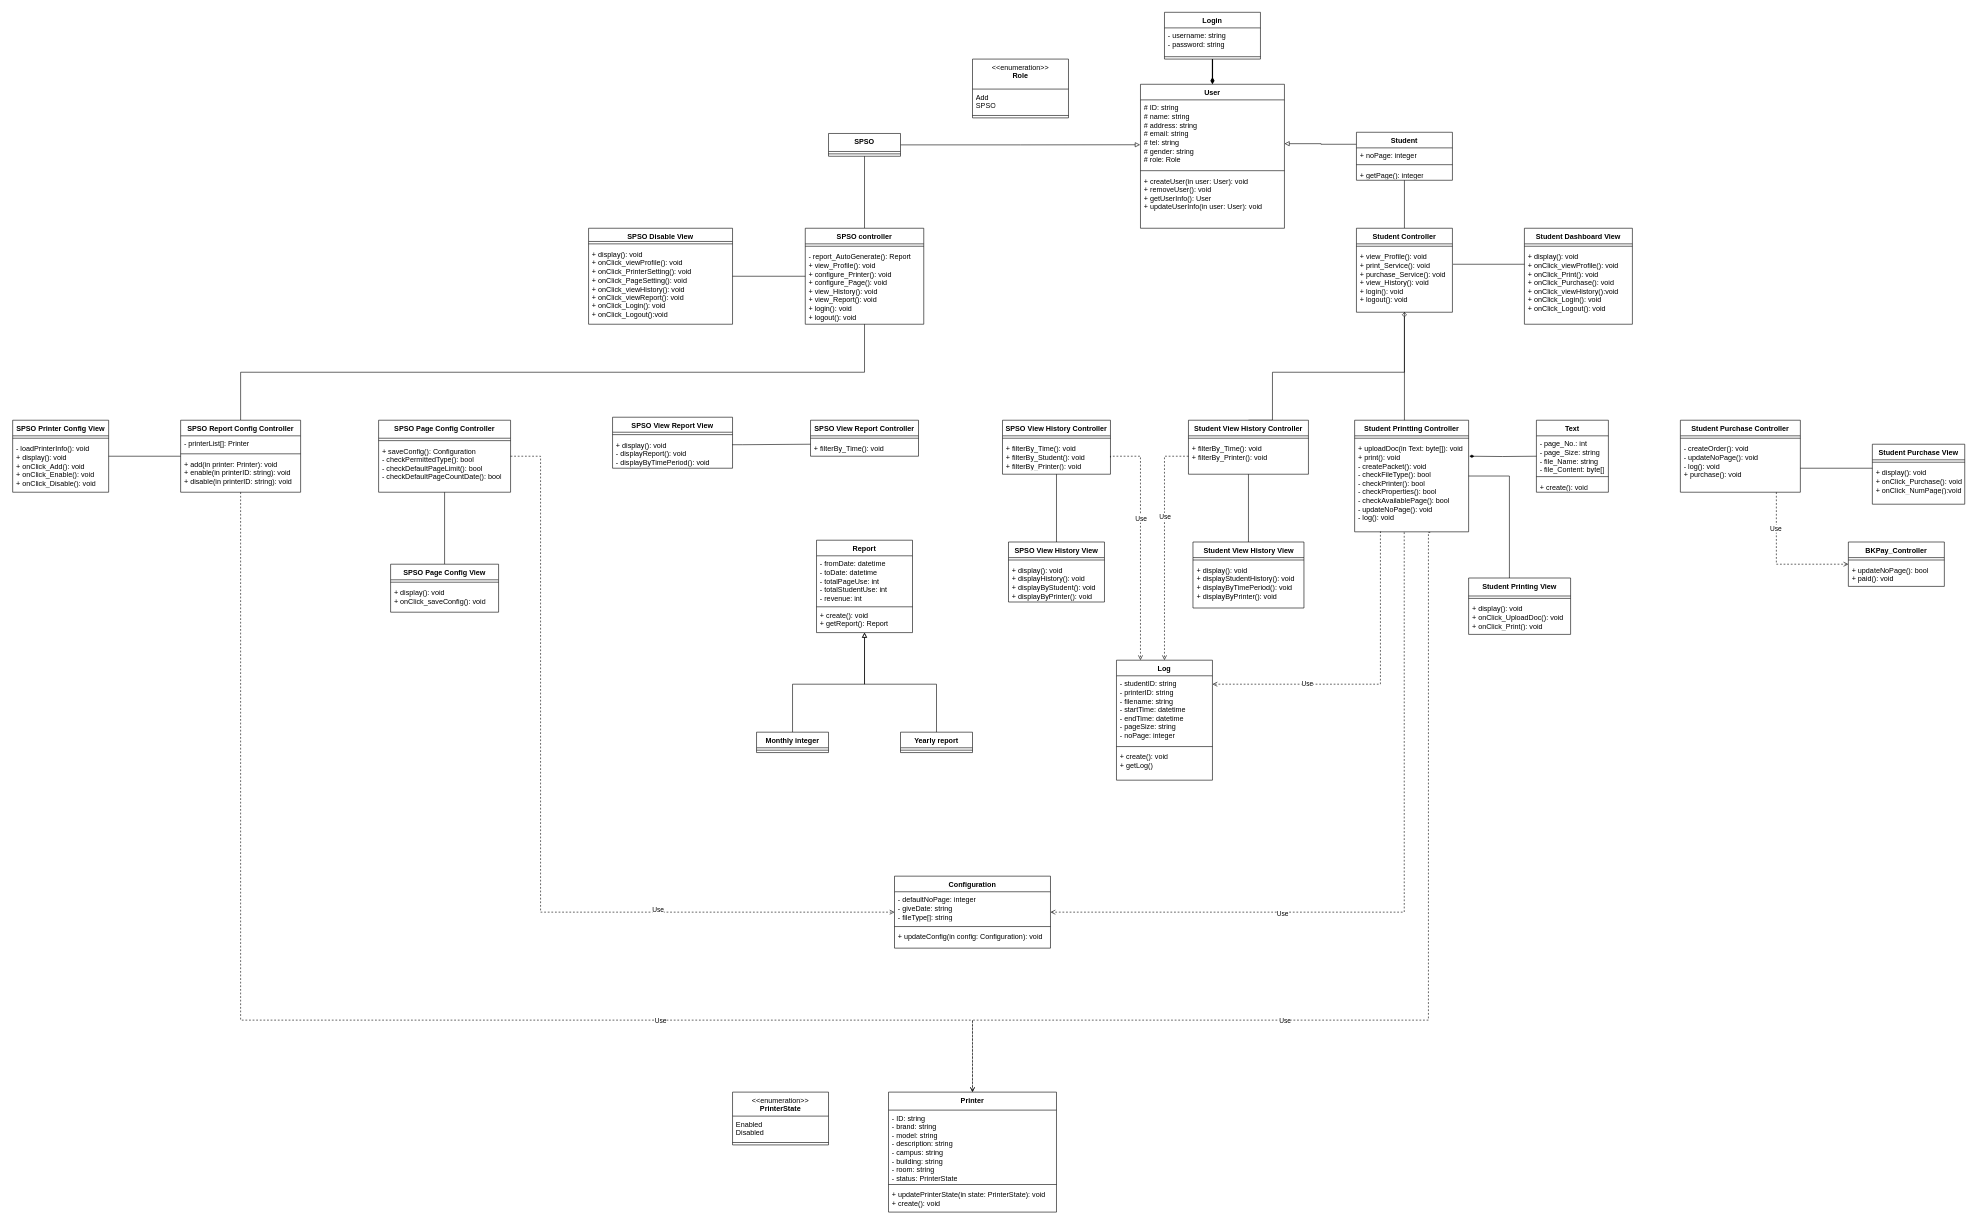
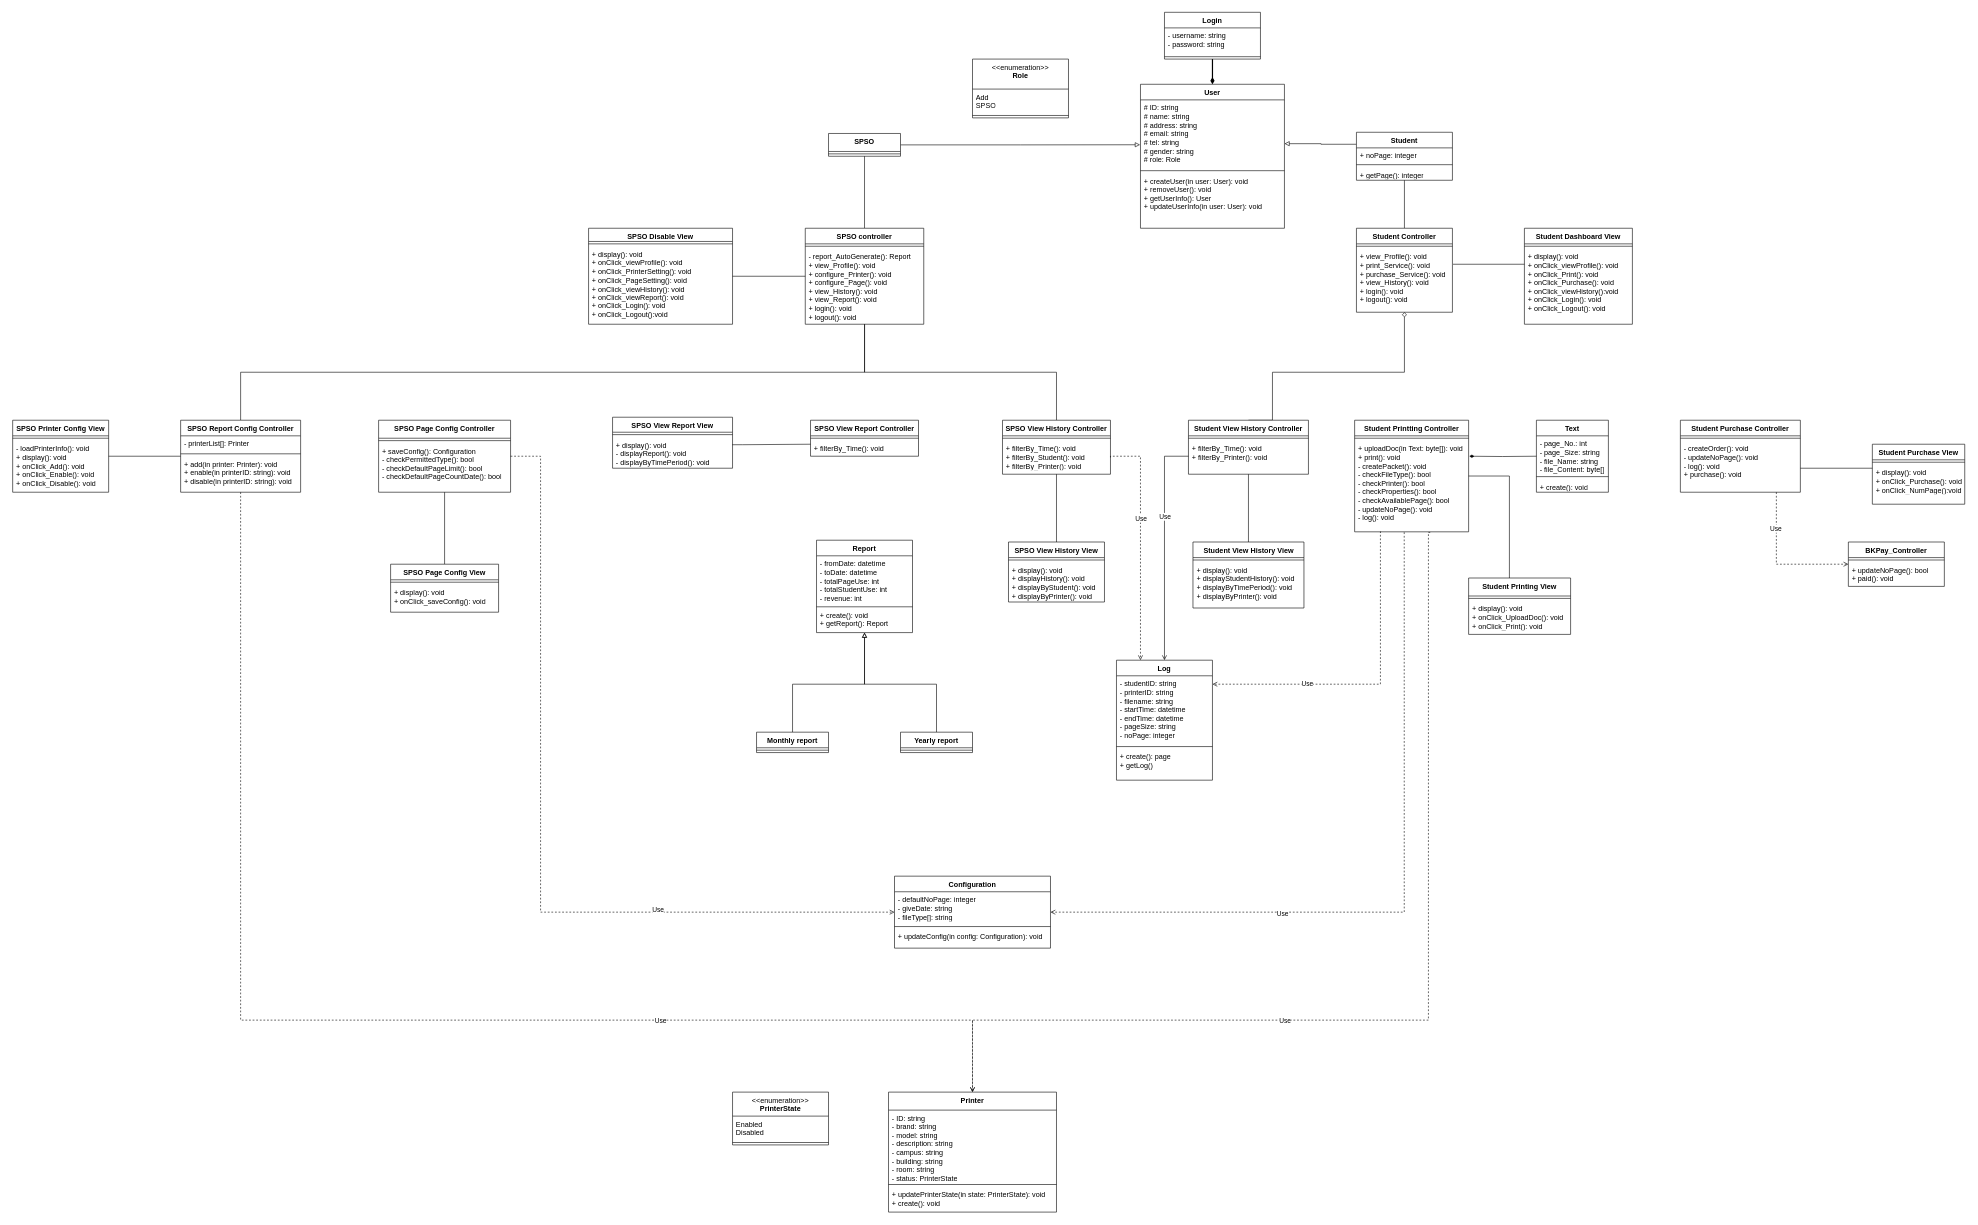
edge "SPSO controller" -- "SPSO View History Controller": added
edge "Student Controller" -- "Student Printting Controller": removed
edge "Student View History Controller" -> "Log": style dashed -> solid
node "Monthly integer": label "Monthly integer" -> "Monthly report"
node "+ create(): void + getLog()": label "+ create(): void + getLog()" -> "+ create(): page + getLog()"
